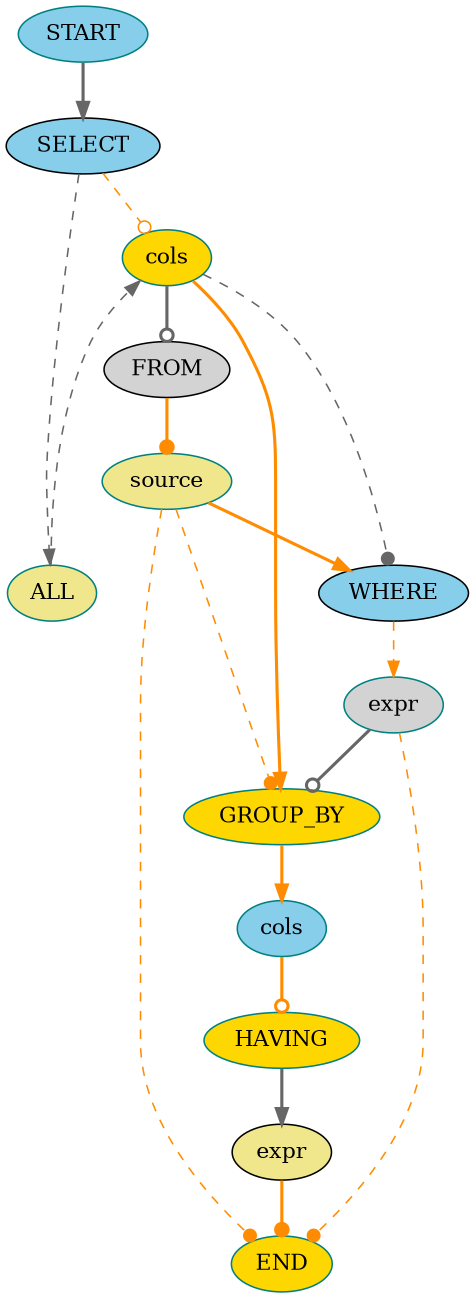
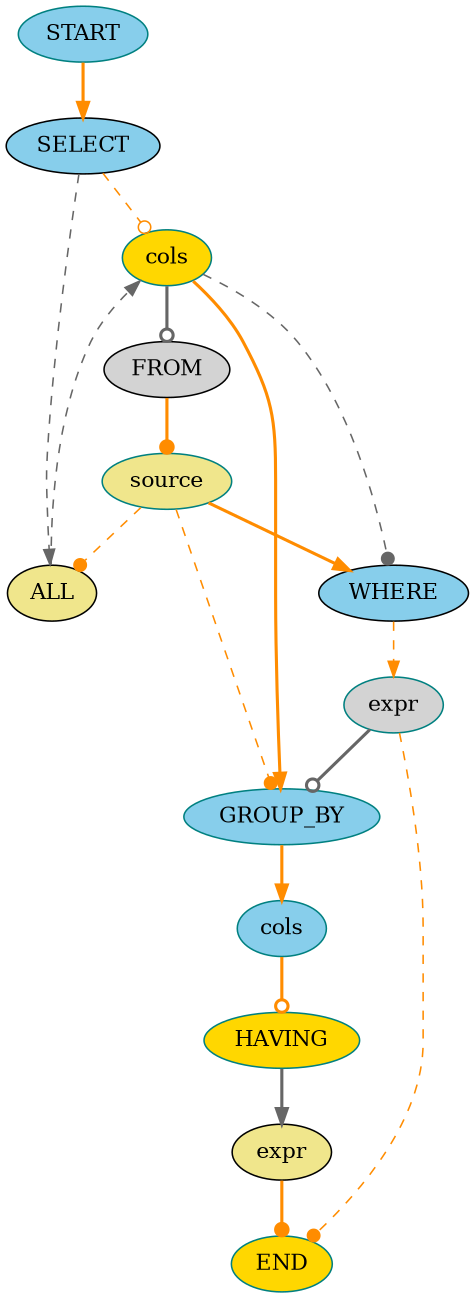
edge "START" -> "SELECT": color gray40 -> darkorange
node "ALL": color teal -> black
node "GROUP_BY": fillcolor gold -> skyblue
edge "source" -> "END": now "source" -> "ALL"
